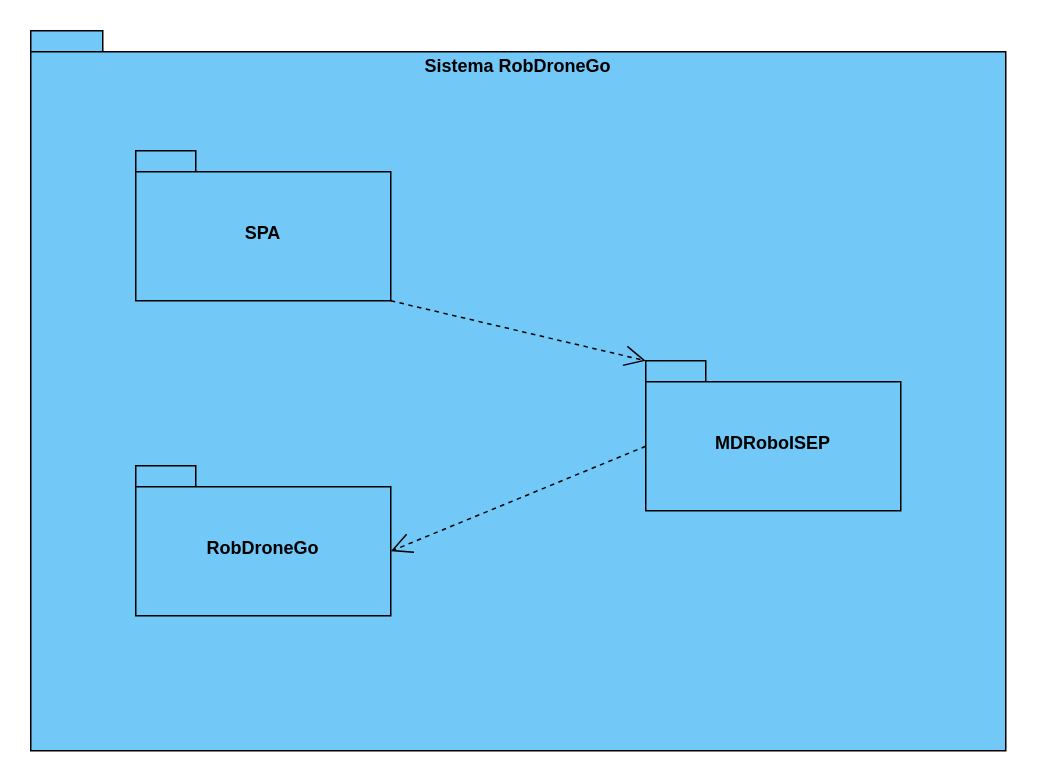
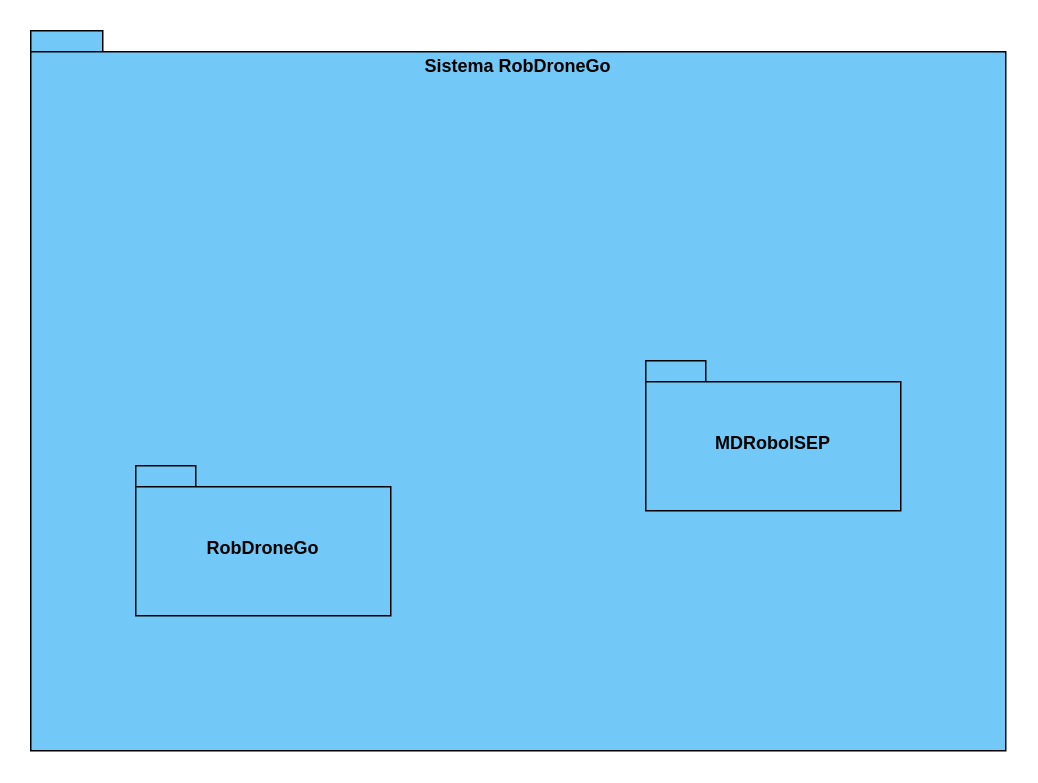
node "SPA": removed
edge "SPA" -> "MDRoboISEP": removed
edge "MDRoboISEP" -> "RobDroneGo": removed
